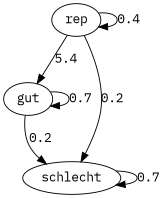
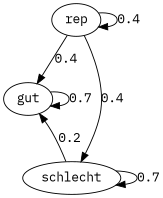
edge "rep" -> "gut": label "5.4" -> "0.4"
edge "rep" -> "schlecht": label "0.2" -> "0.4"
edge "gut" -> "schlecht": reversed
